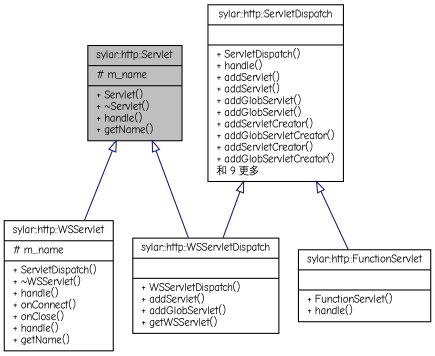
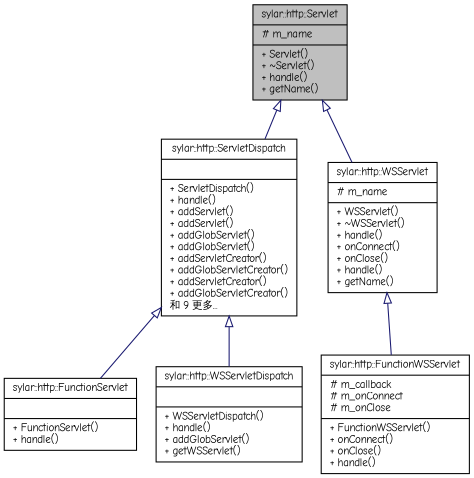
edge "sylar::http::WSServletDispatch" -> "sylar::http::Servlet": now "sylar::http::ServletDispatch" -> "sylar::http::Servlet"
node "sylar::http::WSServlet": text "+ ServletDispatch()" -> "+ WSServlet()"
node "sylar::http::WSServletDispatch": text "+ addServlet()" -> "+ handle()"
node "sylar::http::FunctionWSServlet": added
